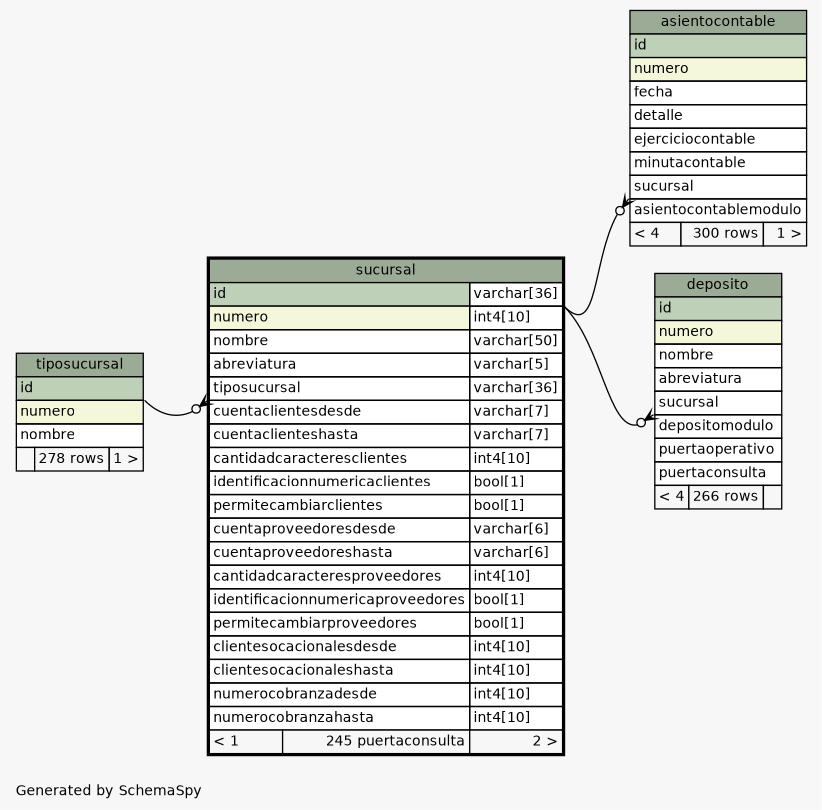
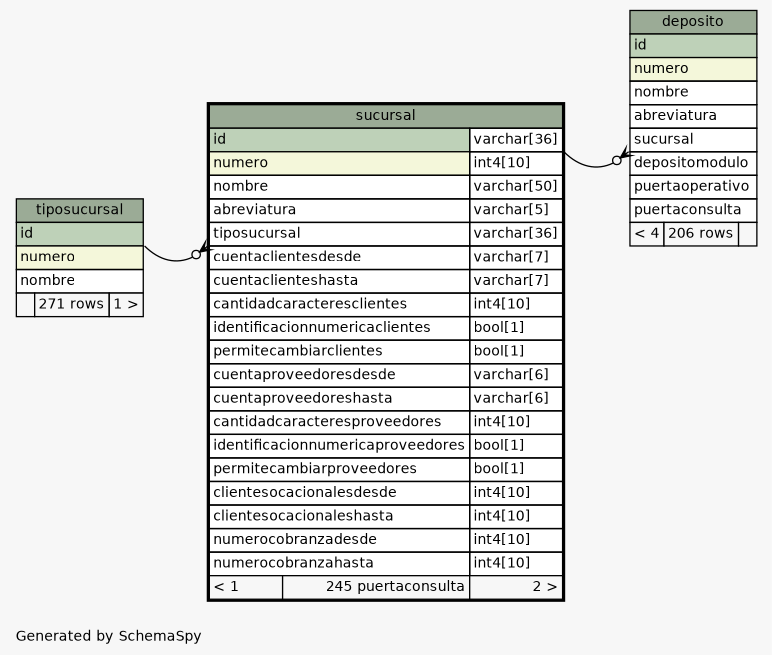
node "asientocontable": removed
node "tiposucursal": text "278 rows" -> "271 rows"
node "deposito": text "266 rows" -> "206 rows"
